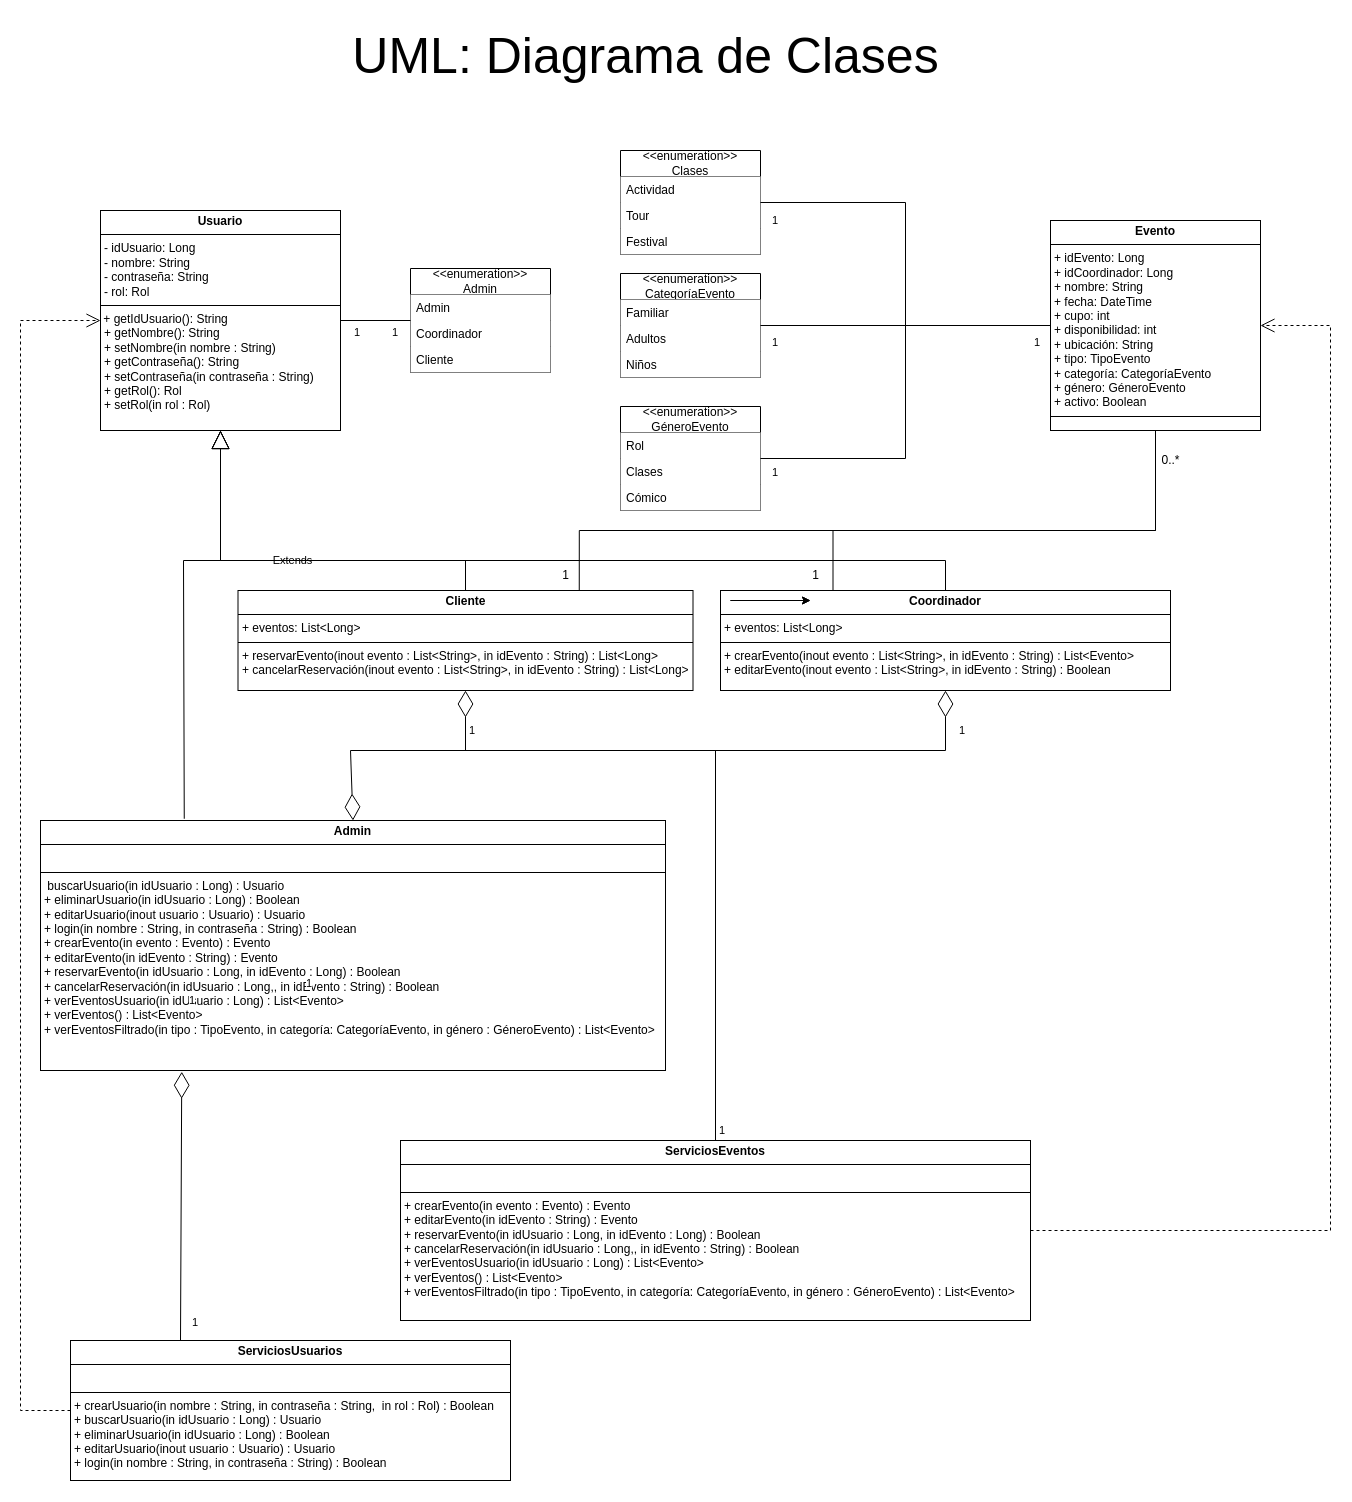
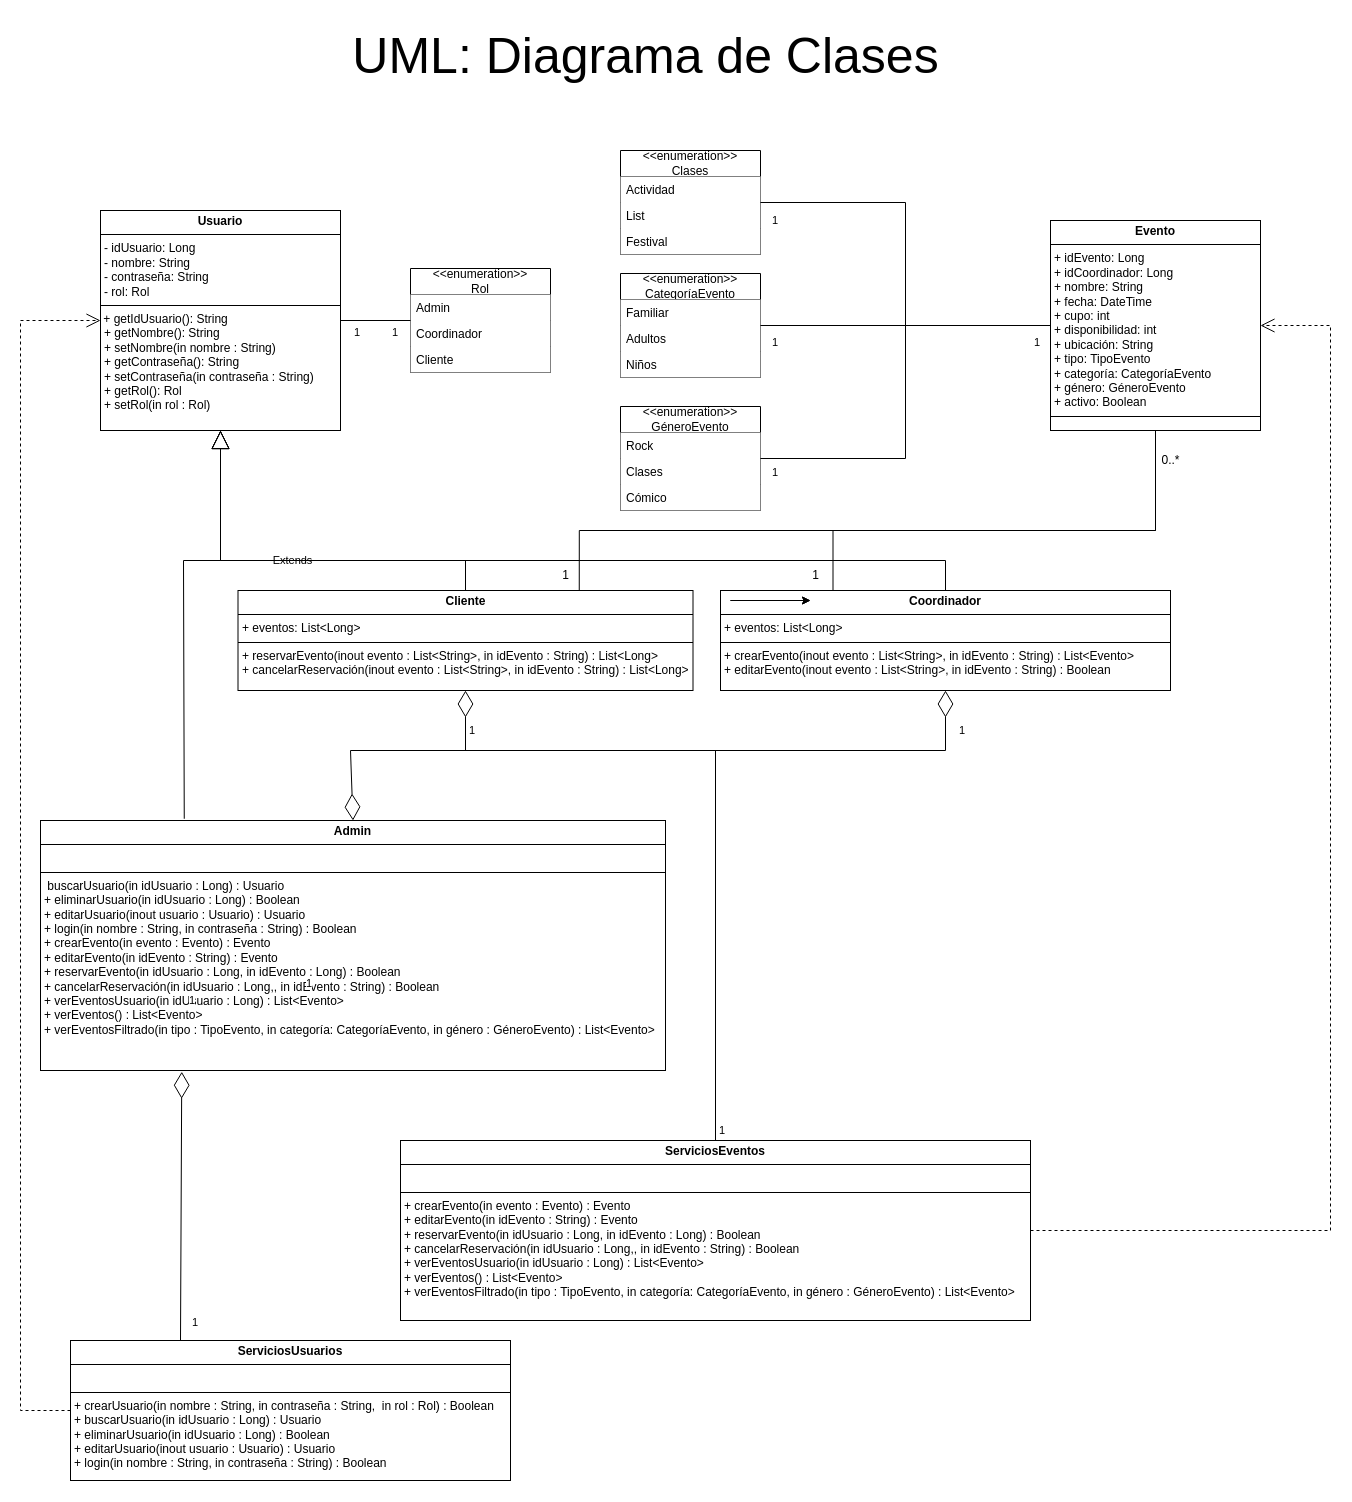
node "Tour": label "Tour" -> "List"
node "<<enumeration>> Admin": label "<<enumeration>> Admin" -> "<<enumeration>> Rol"
node "Rol": label "Rol" -> "Rock"
